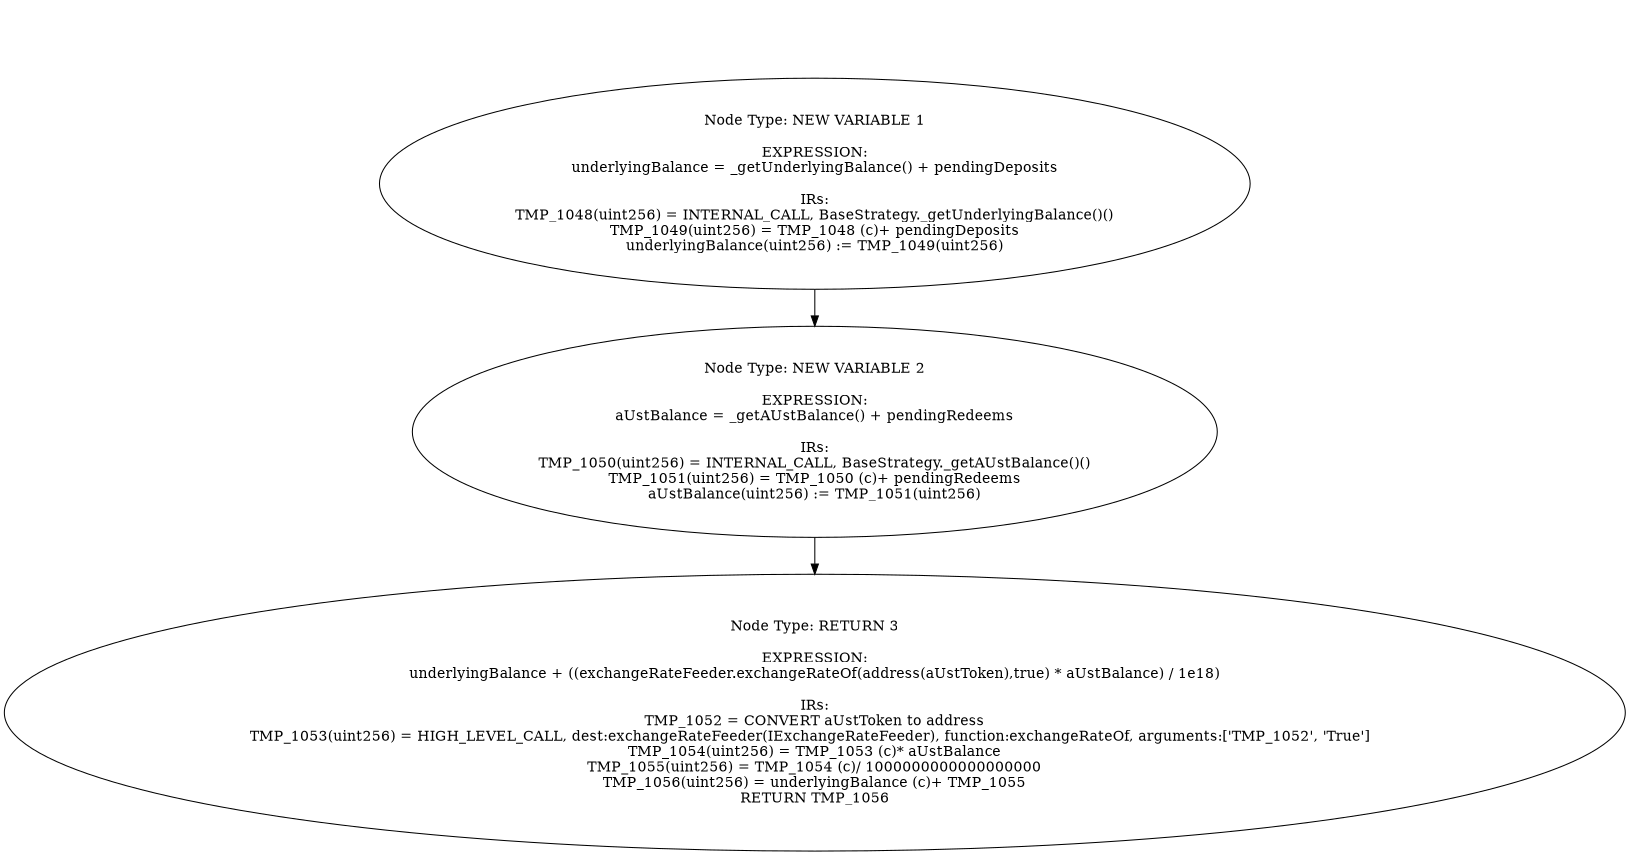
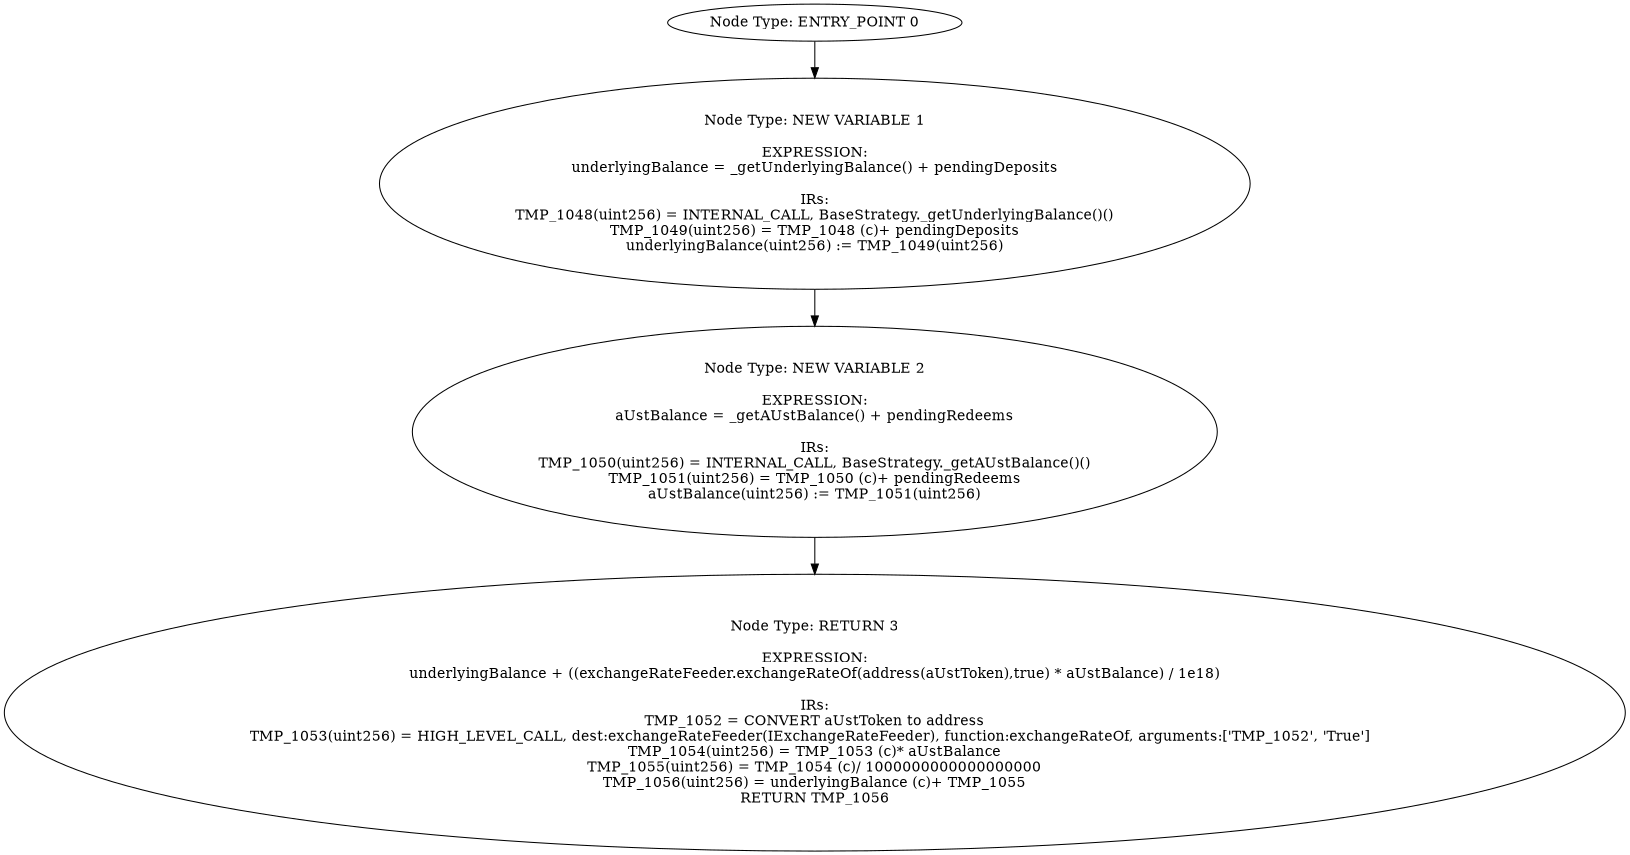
node "Node Type: ENTRY_POINT 0": added
